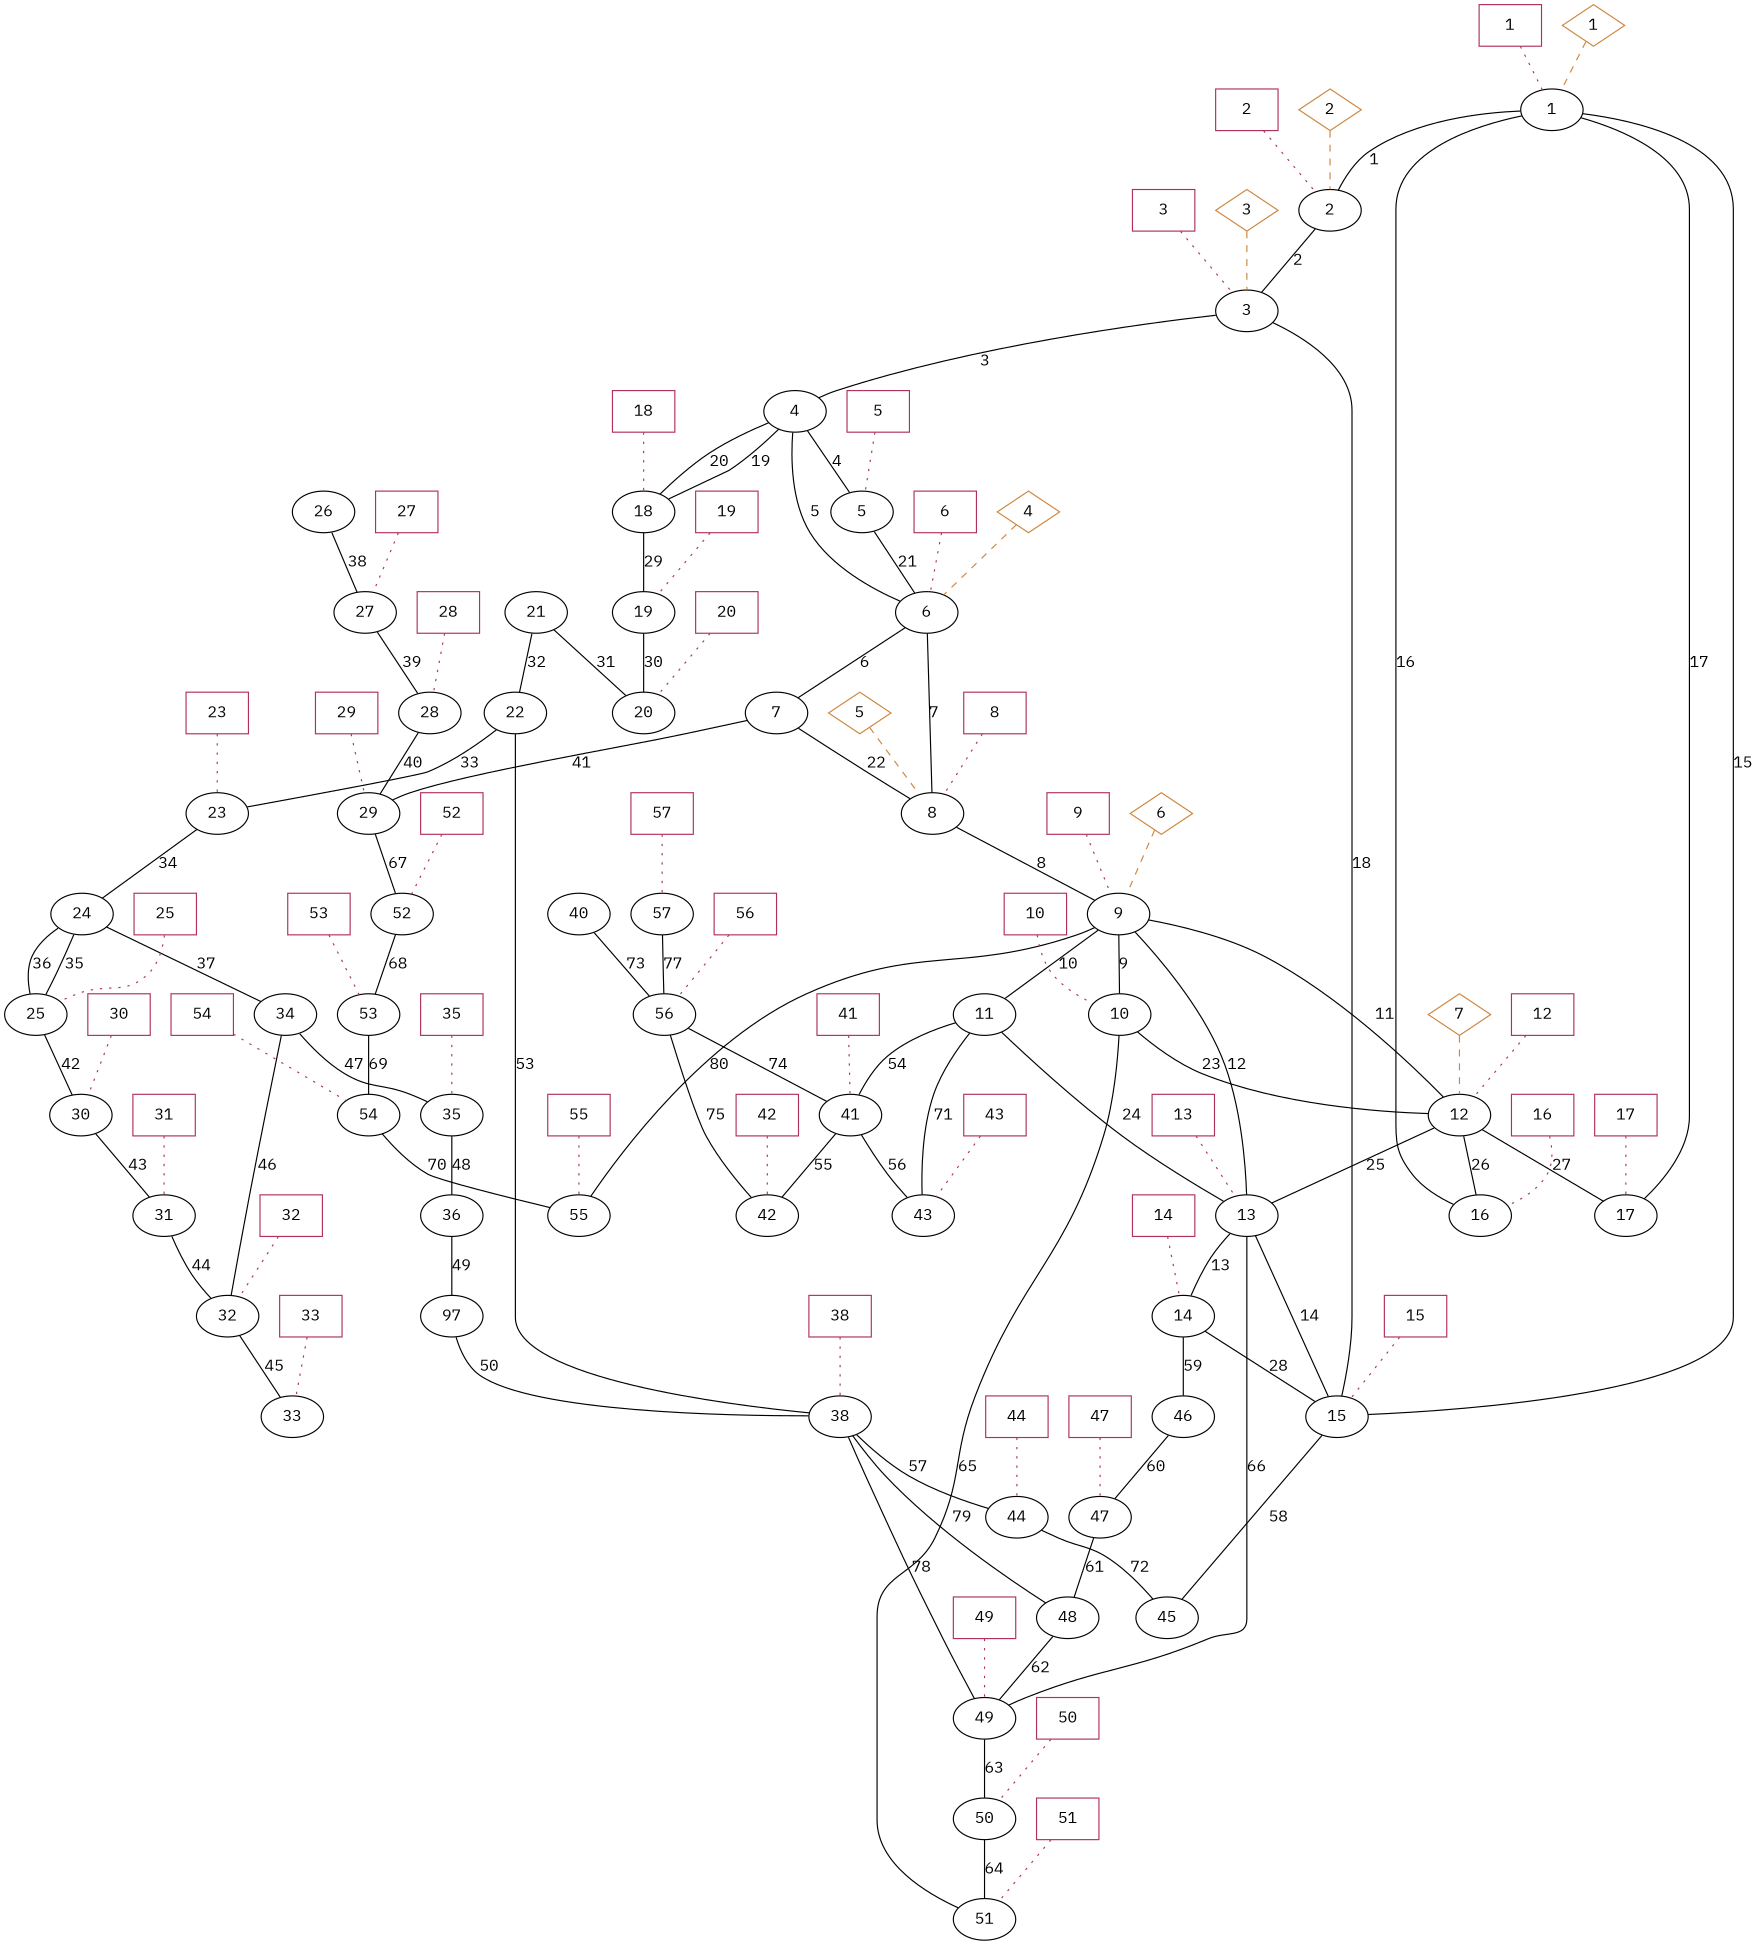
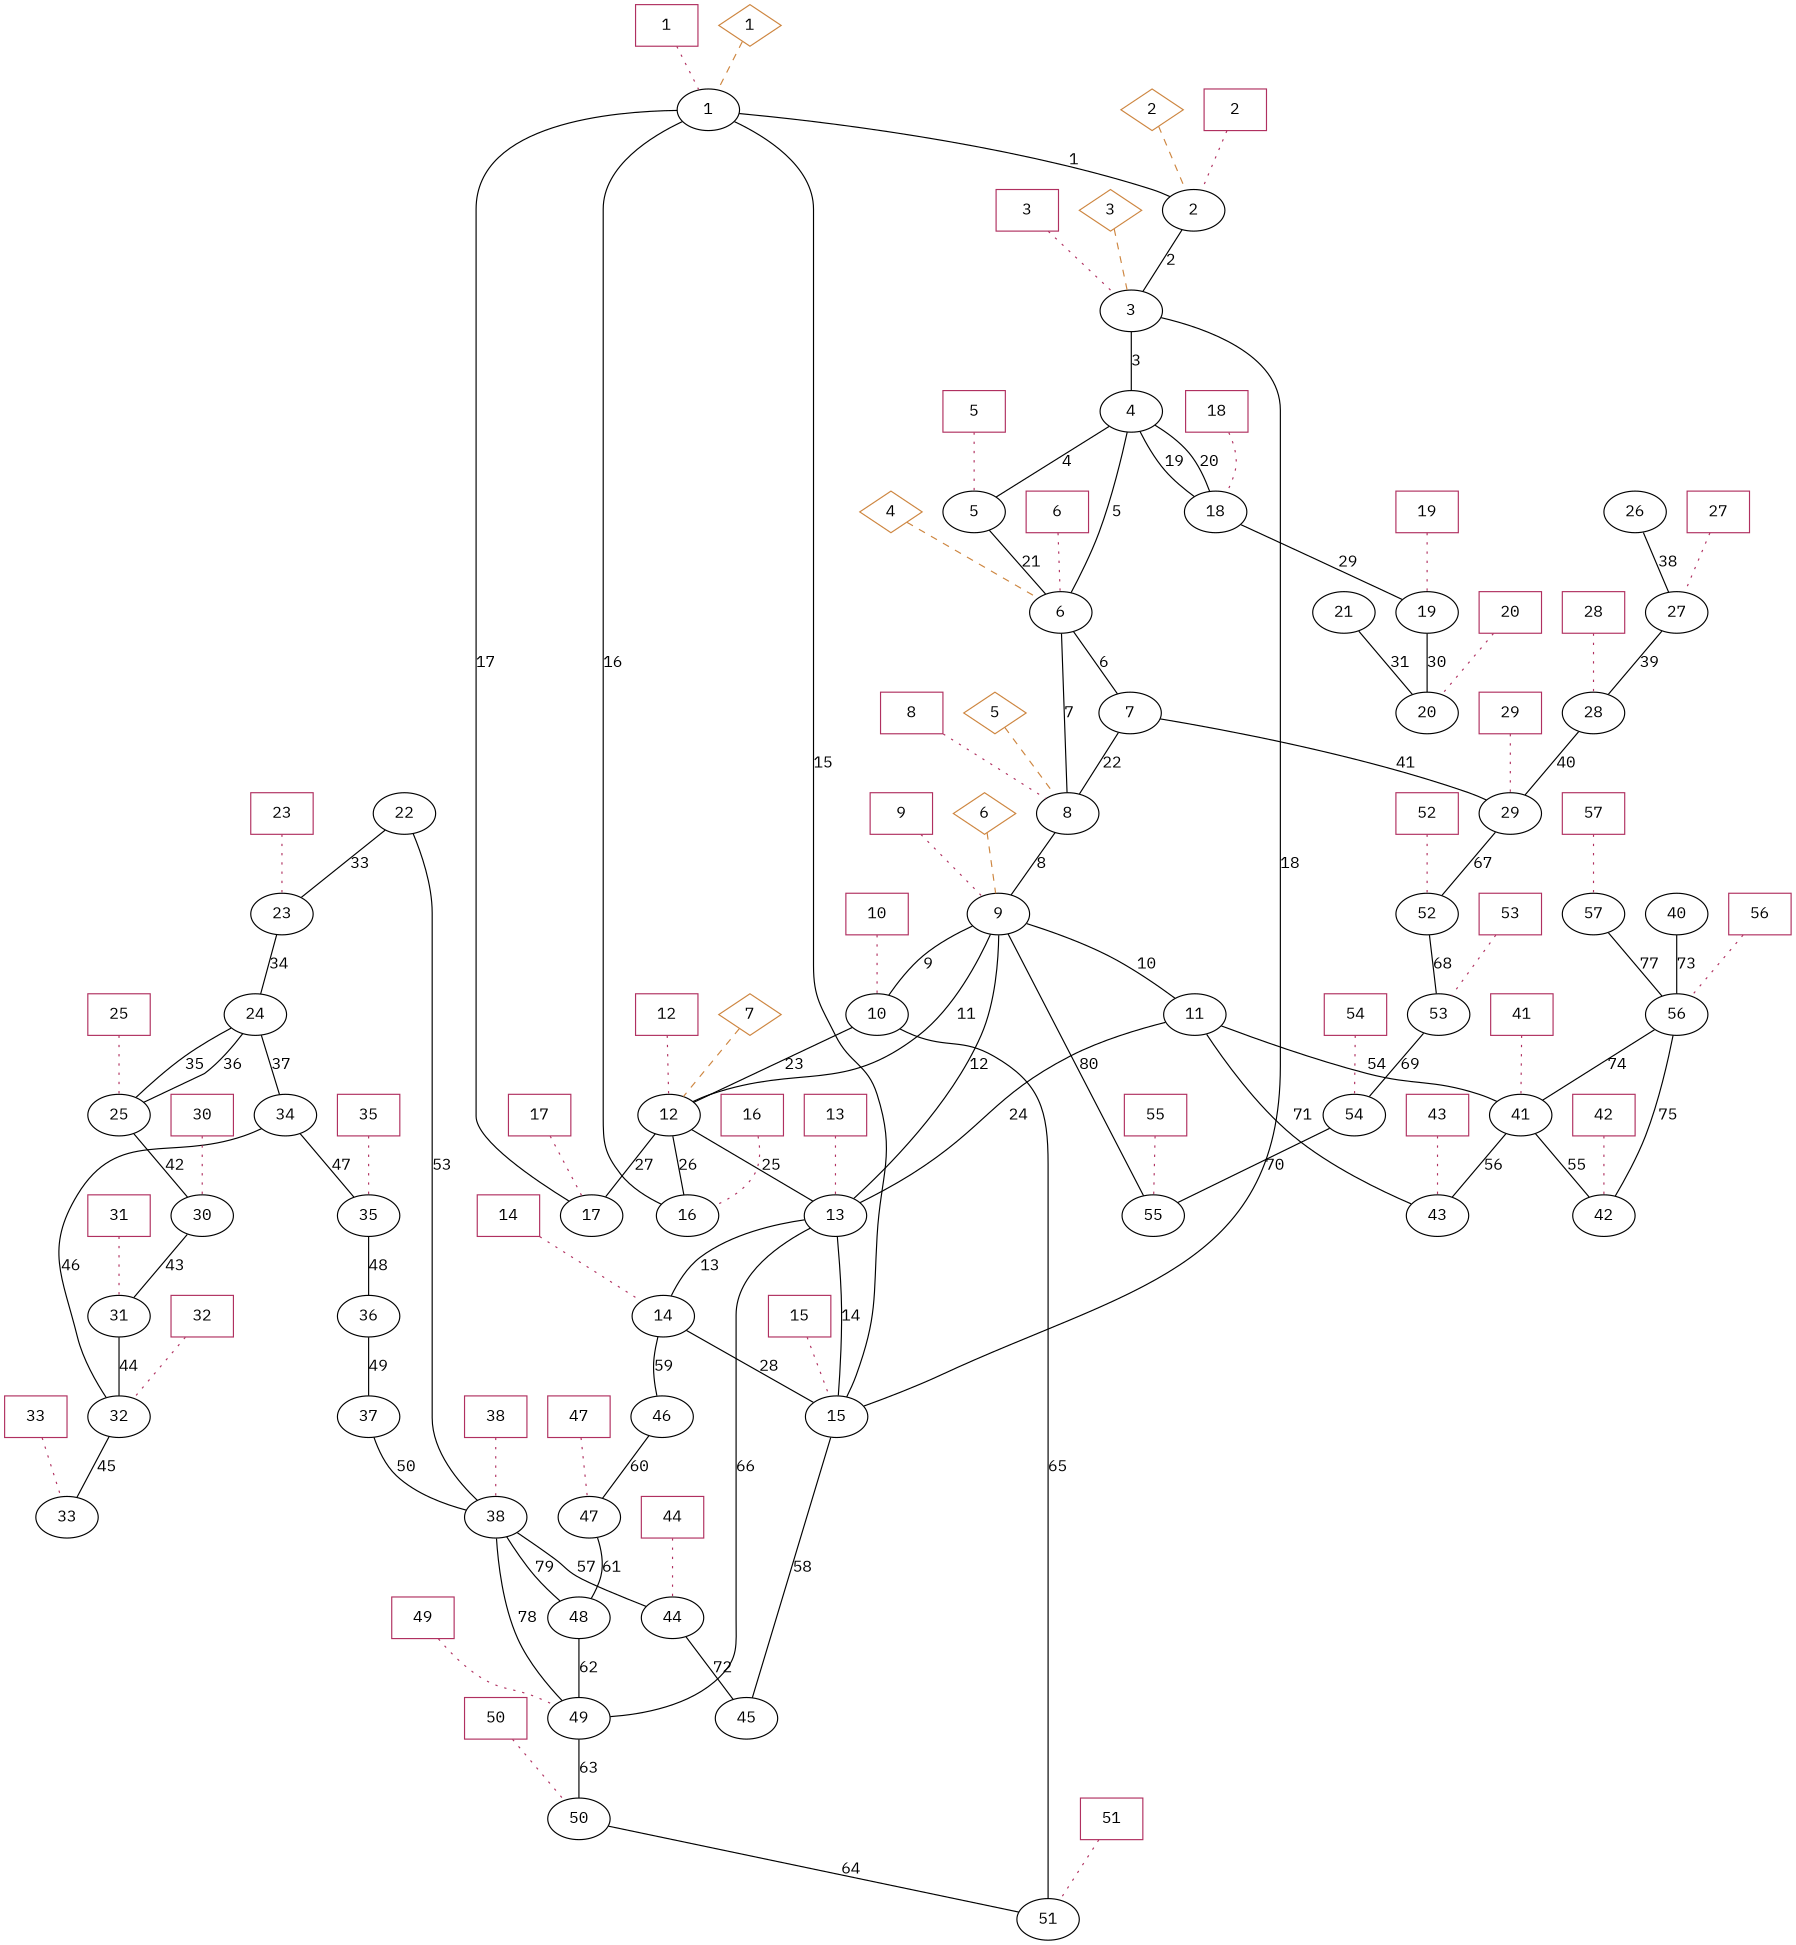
edge "21" -- "22": removed, label "32"
node "97": label "97" -> "37"
